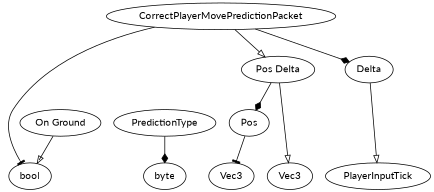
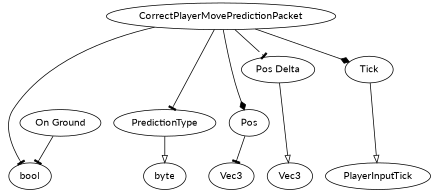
edge "CorrectPlayerMovePredictionPacket" -> "Pos Delta": arrowhead onormal -> tee
edge "CorrectPlayerMovePredictionPacket" -> "PredictionType": added
node "Delta": label "Delta" -> "Tick"
edge "Pos Delta" -> "Pos": now "CorrectPlayerMovePredictionPacket" -> "Pos"
edge "PredictionType" -> "byte": arrowhead diamond -> onormal
edge "On Ground" -> "bool": arrowhead onormal -> tee
